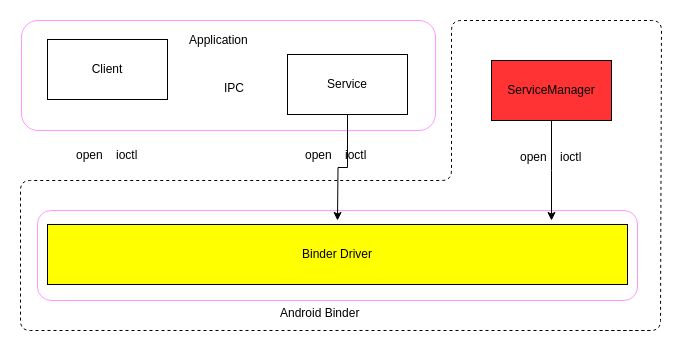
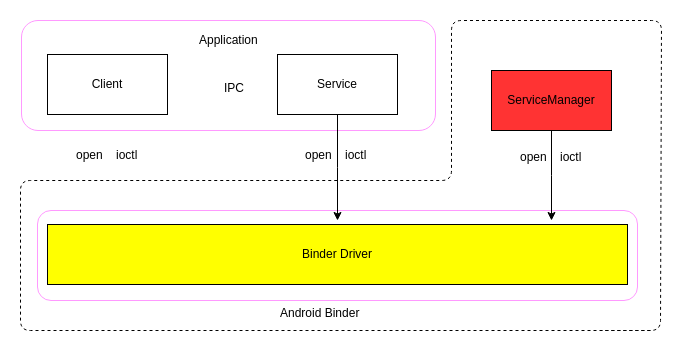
node "Application": moved (223, 41) -> (233, 41)
node "Client": moved (108, 70) -> (108, 85)
node "Service": moved (348, 85) -> (338, 85)
node "ServiceManager": moved (552, 91) -> (552, 101)
